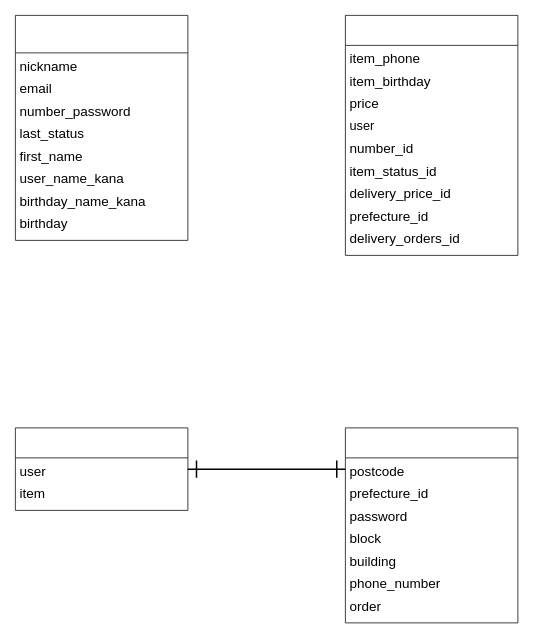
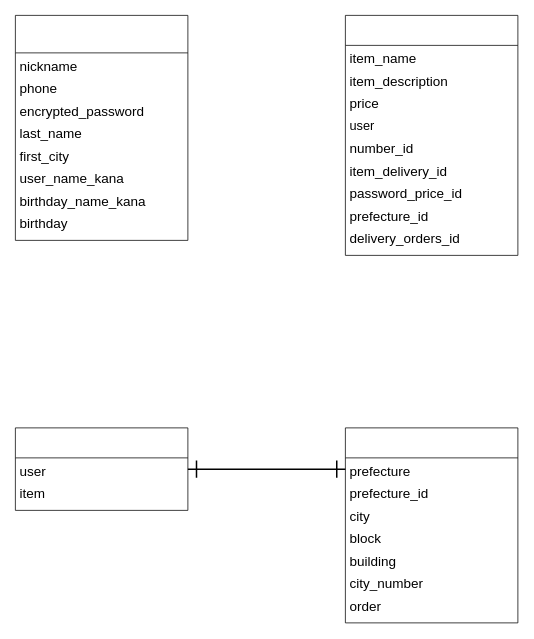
node "item_phone": label "item_phone" -> "item_name"
node "item_birthday": label "item_birthday" -> "item_description"
node "email": label "email" -> "phone"
node "number_password": label "number_password" -> "encrypted_password"
node "last_status": label "last_status" -> "last_name"
node "first_name": label "first_name" -> "first_city"
node "item_status_id": label "item_status_id" -> "item_delivery_id"
node "delivery_price_id": label "delivery_price_id" -> "password_price_id"
node "postcode": label "postcode" -> "prefecture"
node "password": label "password" -> "city"
node "phone_number": label "phone_number" -> "city_number"
